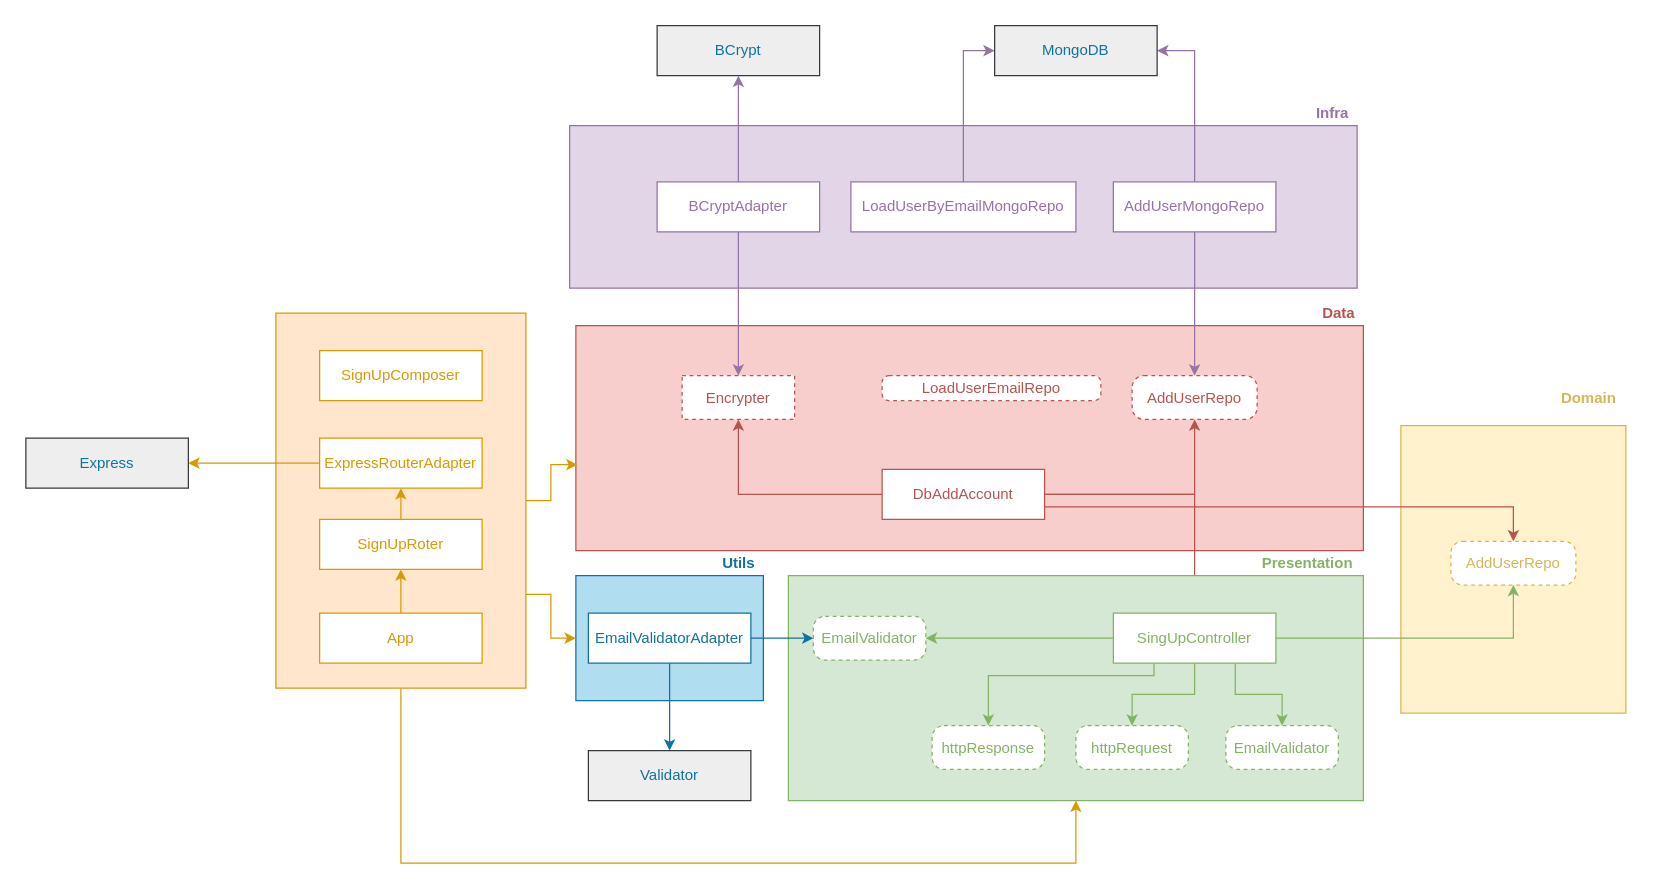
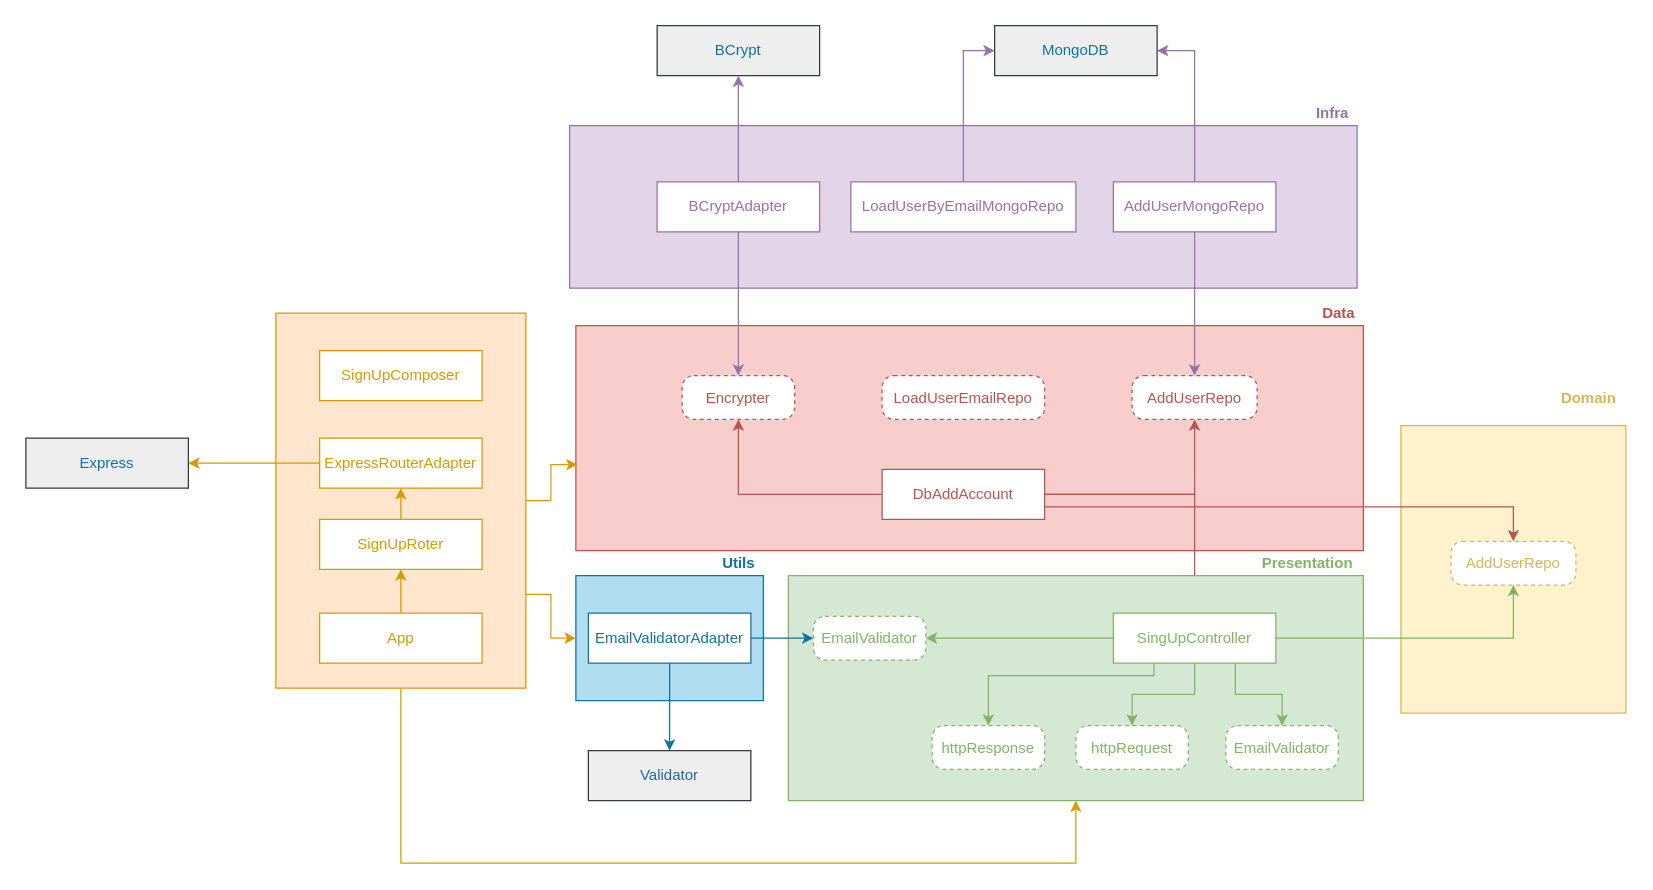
node "LoadUserEmailRepo": size 219x25 -> 163x44
node "Encrypter": shape rectangle -> rounded rectangle
